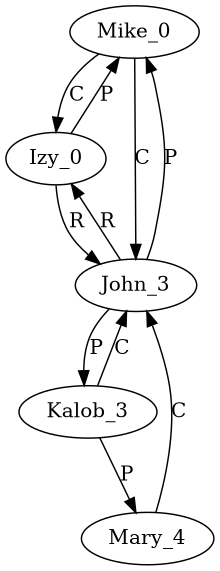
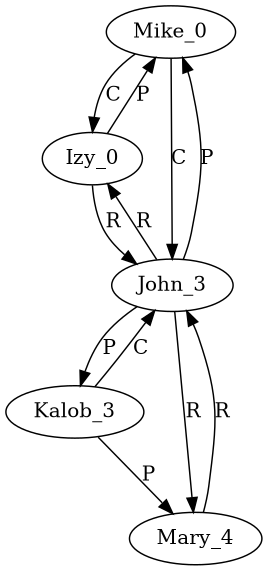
edge "John_3" -> "Mary_4": added, label "R"
edge "Mary_4" -> "John_3": label "C" -> "R"
